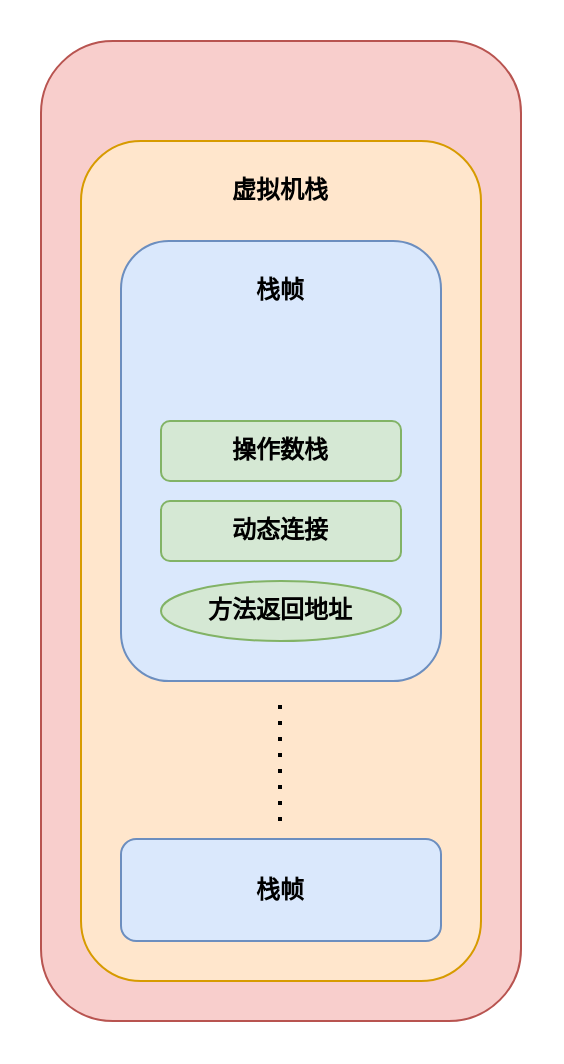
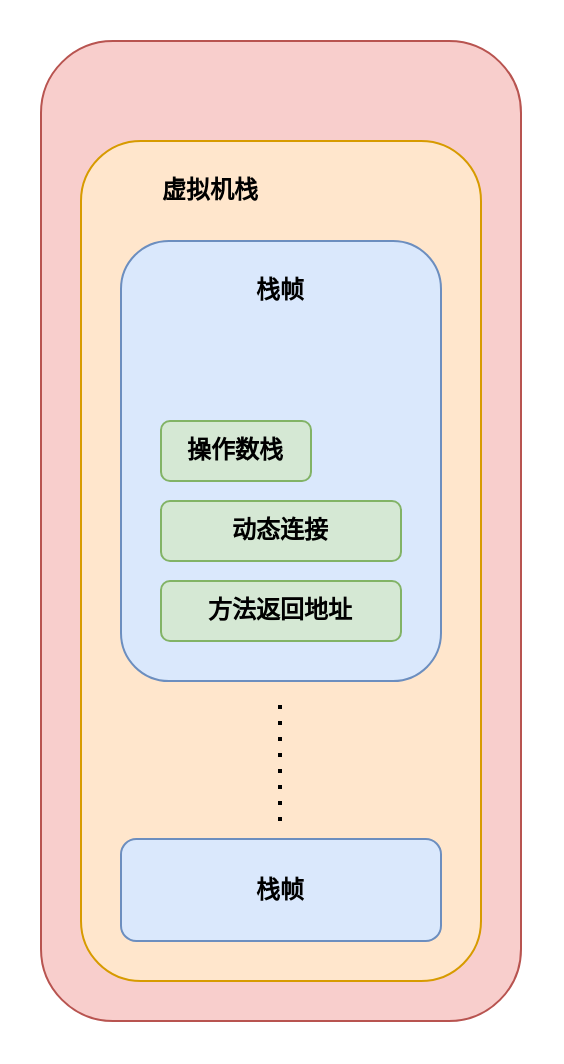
node "虚拟机栈": moved (281, 191) -> (211, 191)
node "操作数栈": size 240x60 -> 150x60
node "方法返回地址": shape ellipse -> rounded rectangle
